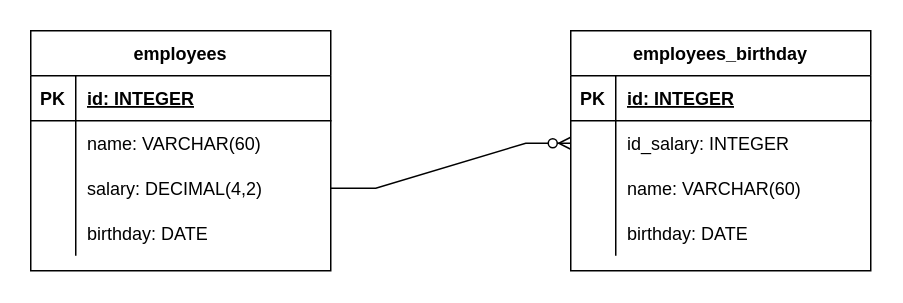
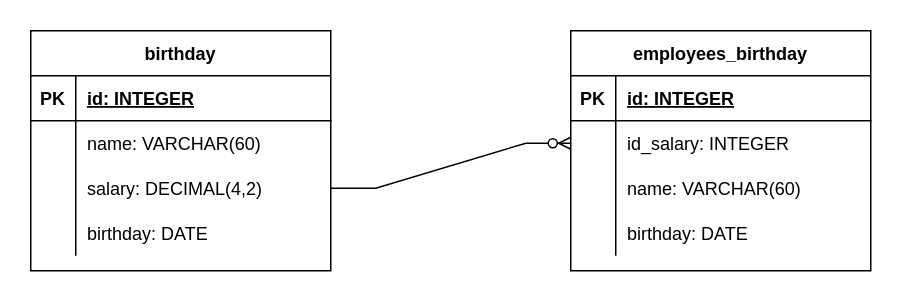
node "employees": label "employees" -> "birthday"
